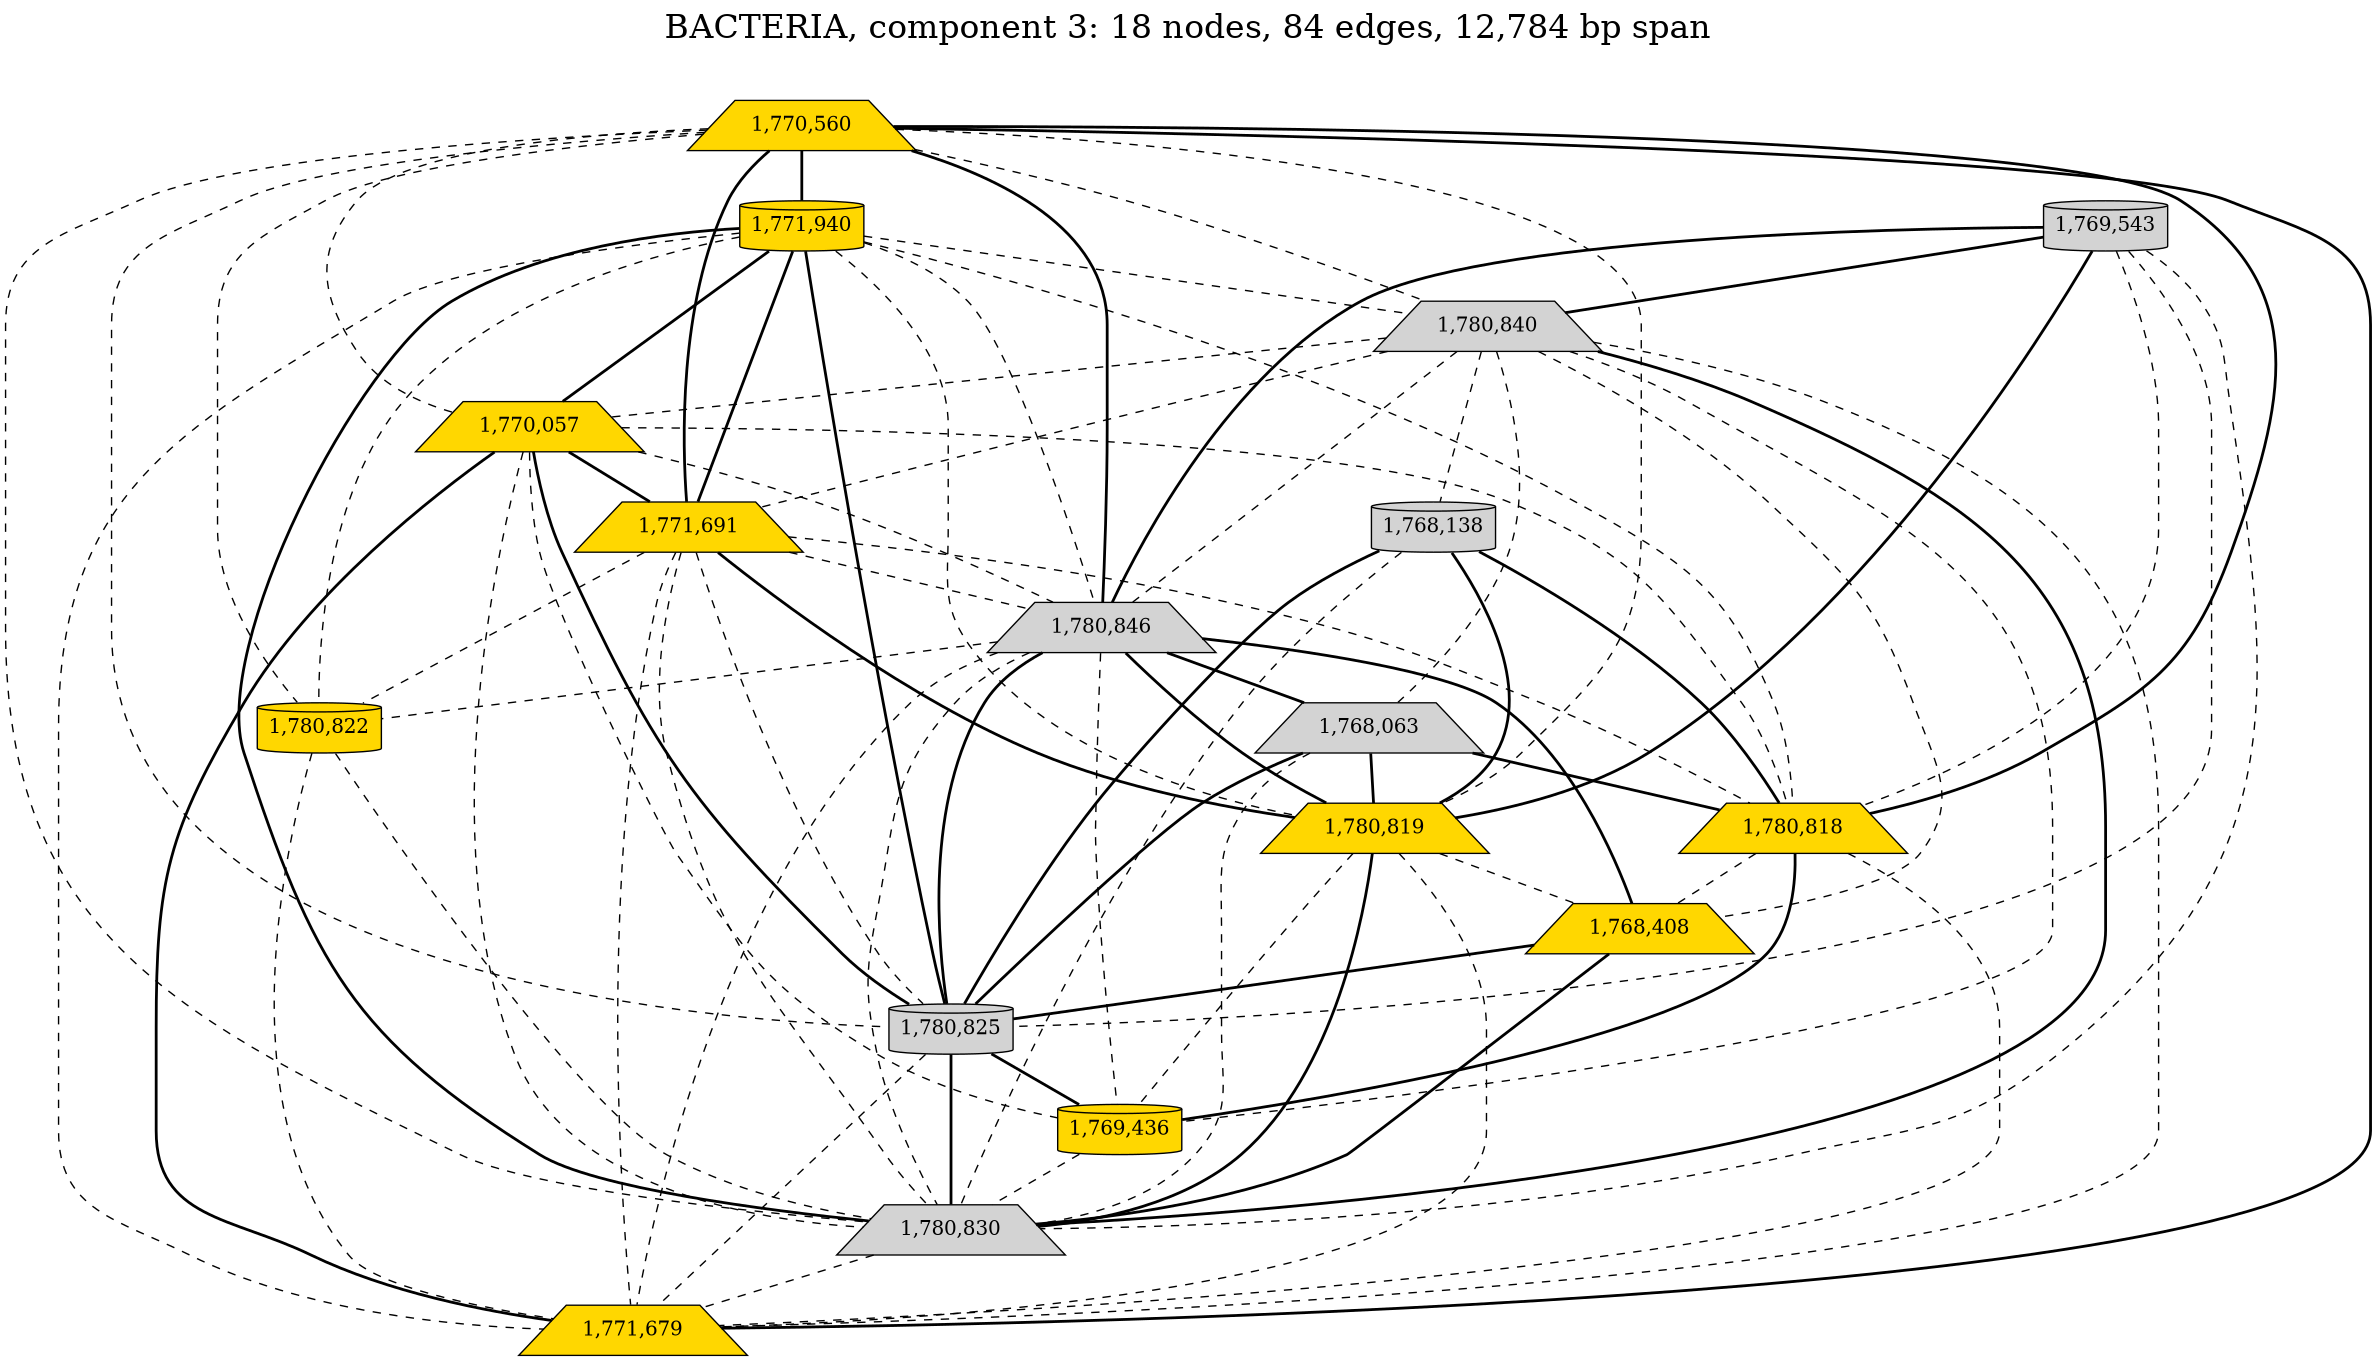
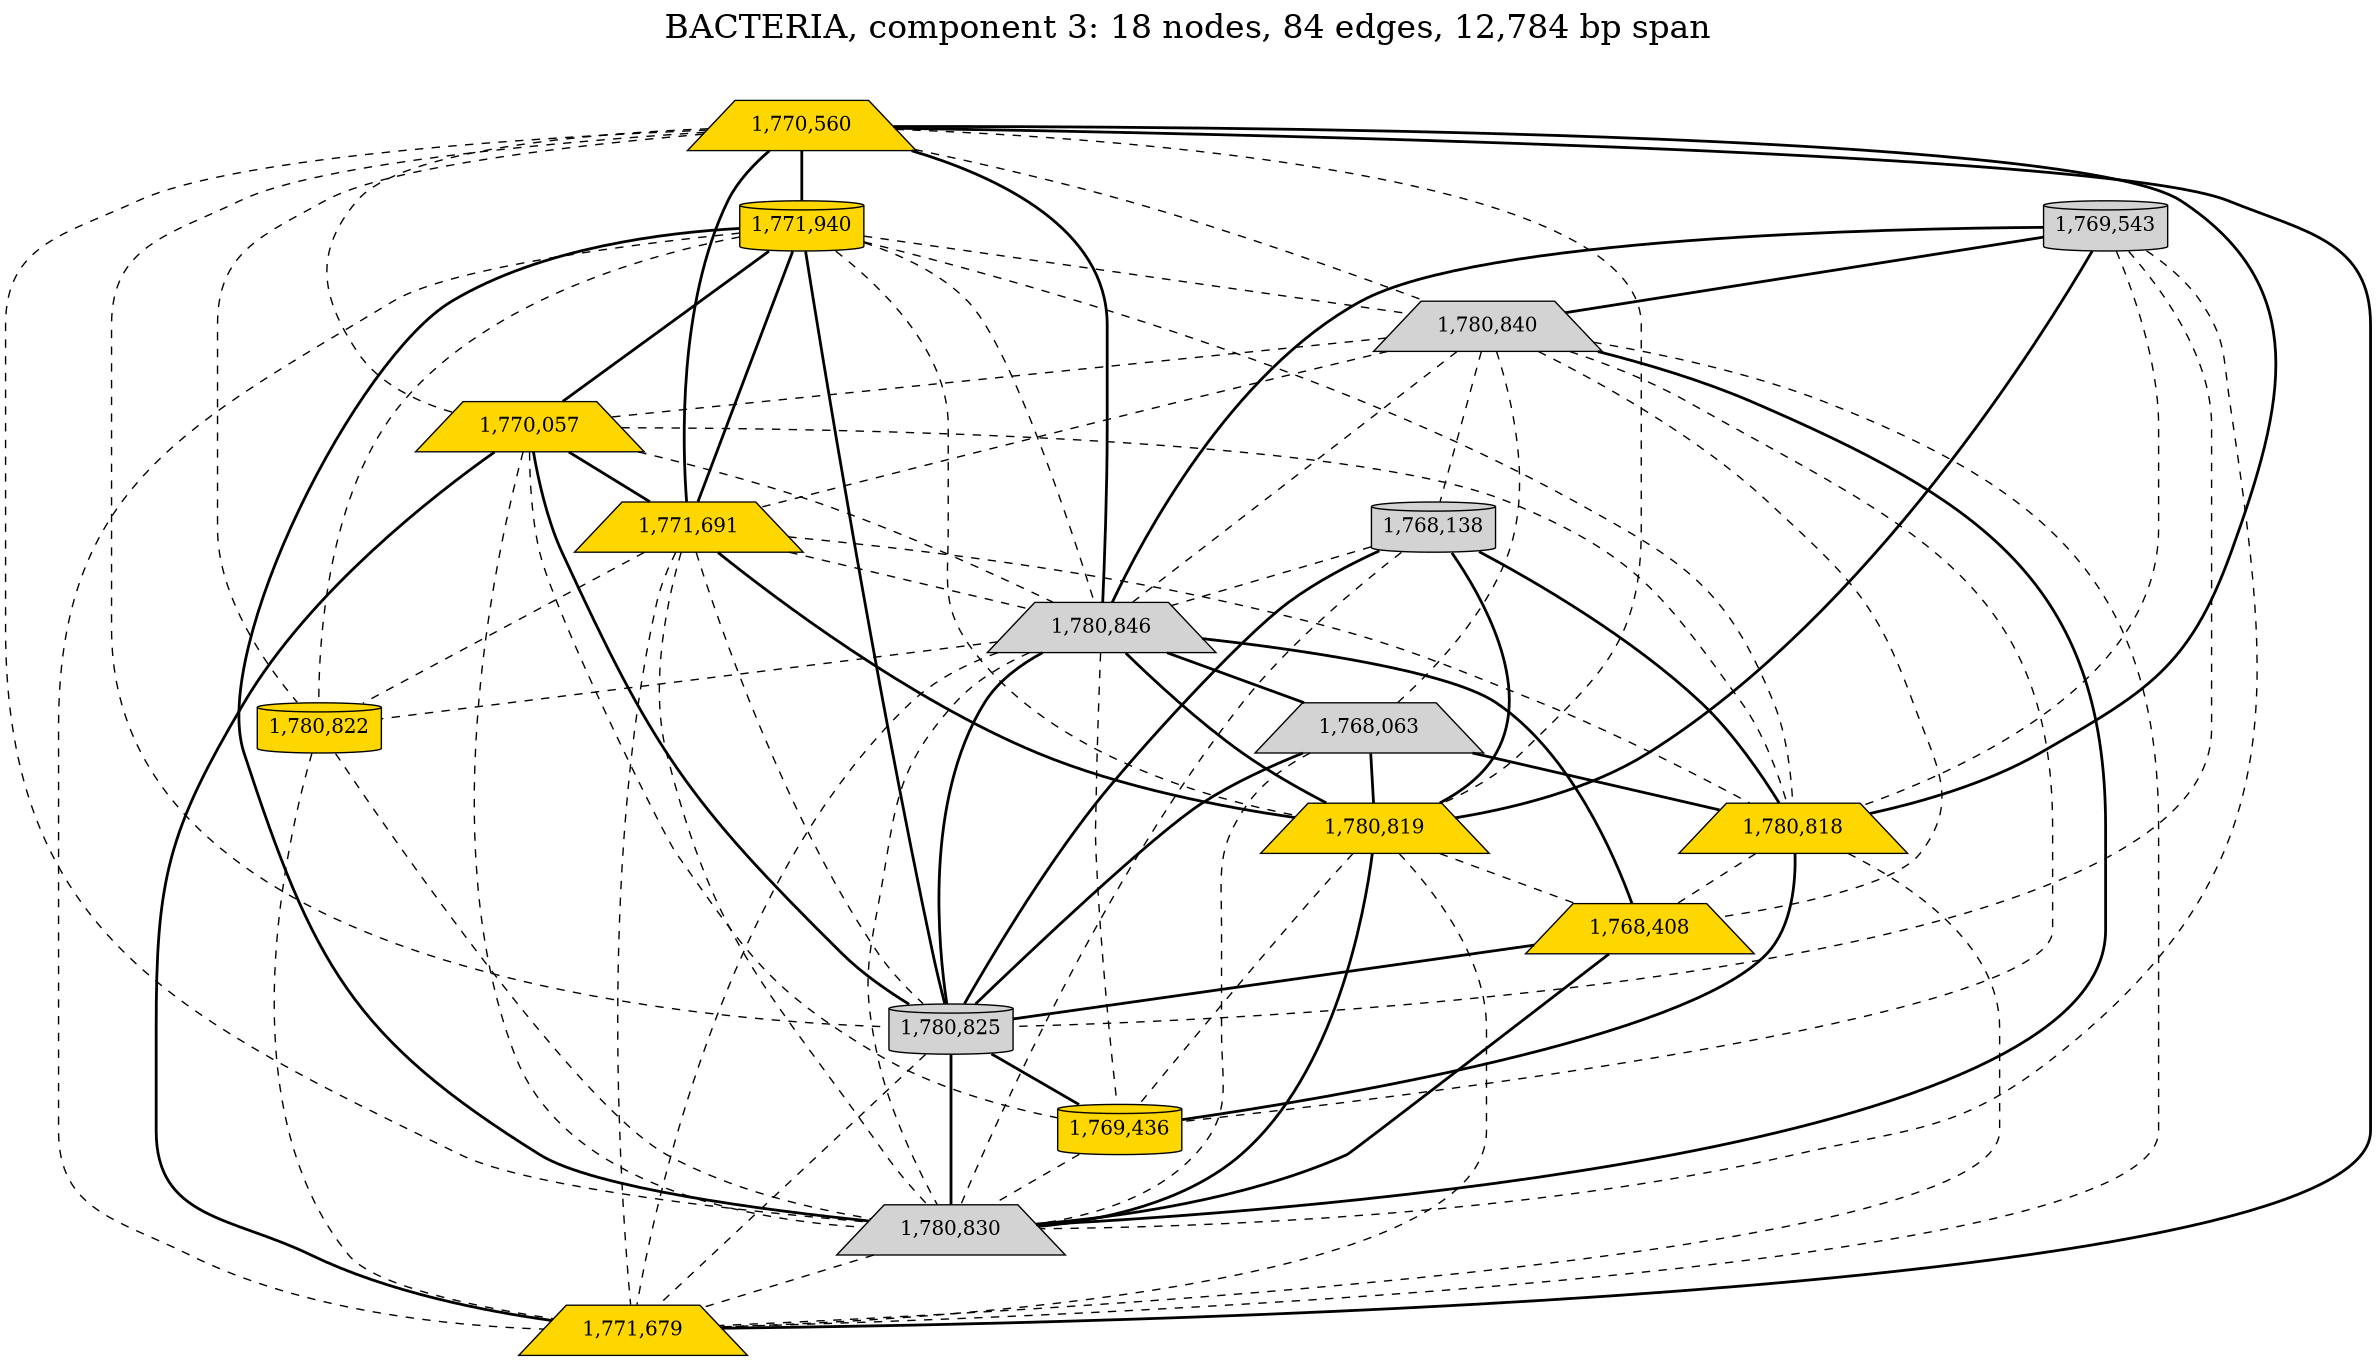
edge "1,768,138" -- "1,780,846": added
